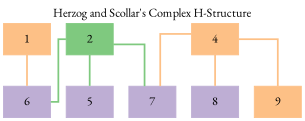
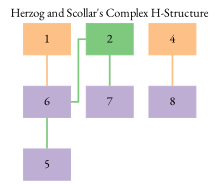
edge "4" -- "7": removed
edge "2" -- "5": now "6" -- "5"
node "9": removed
